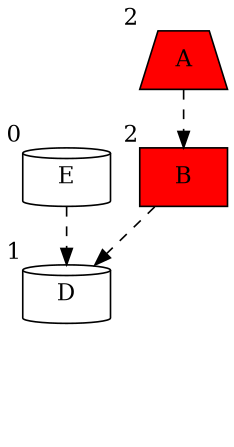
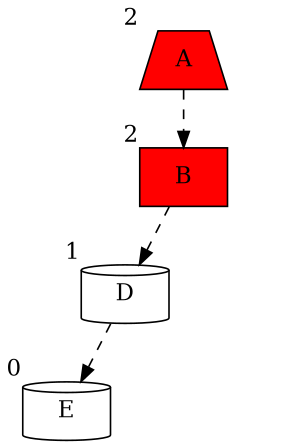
edge "E 0" -> "D 1": reversed
